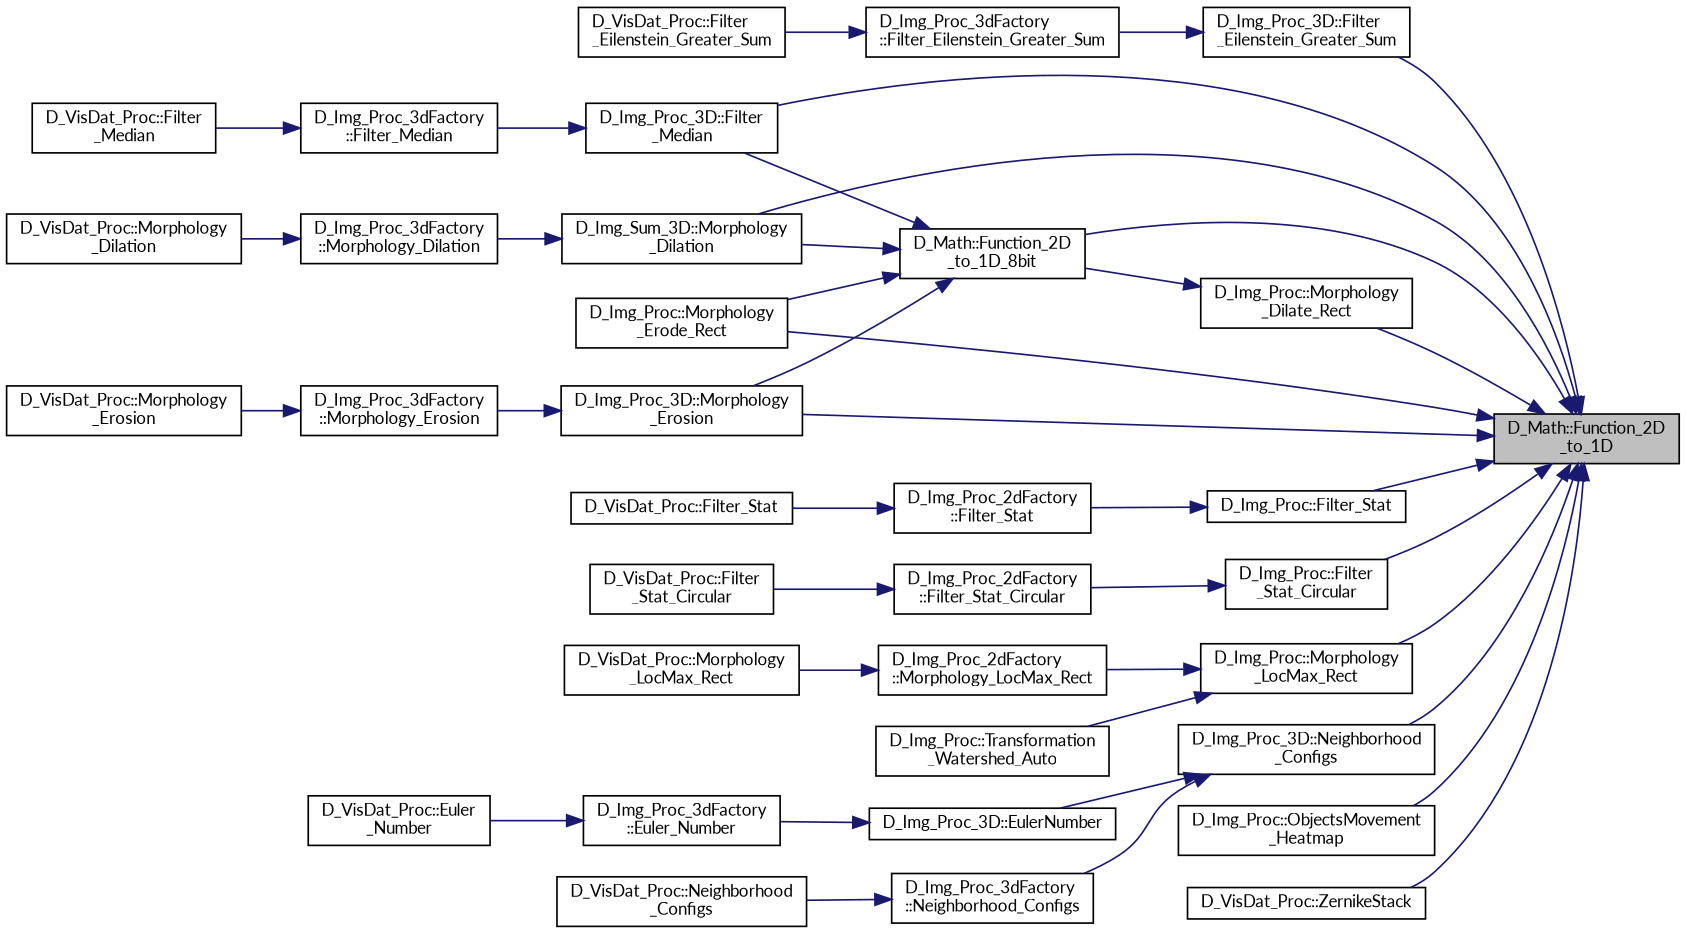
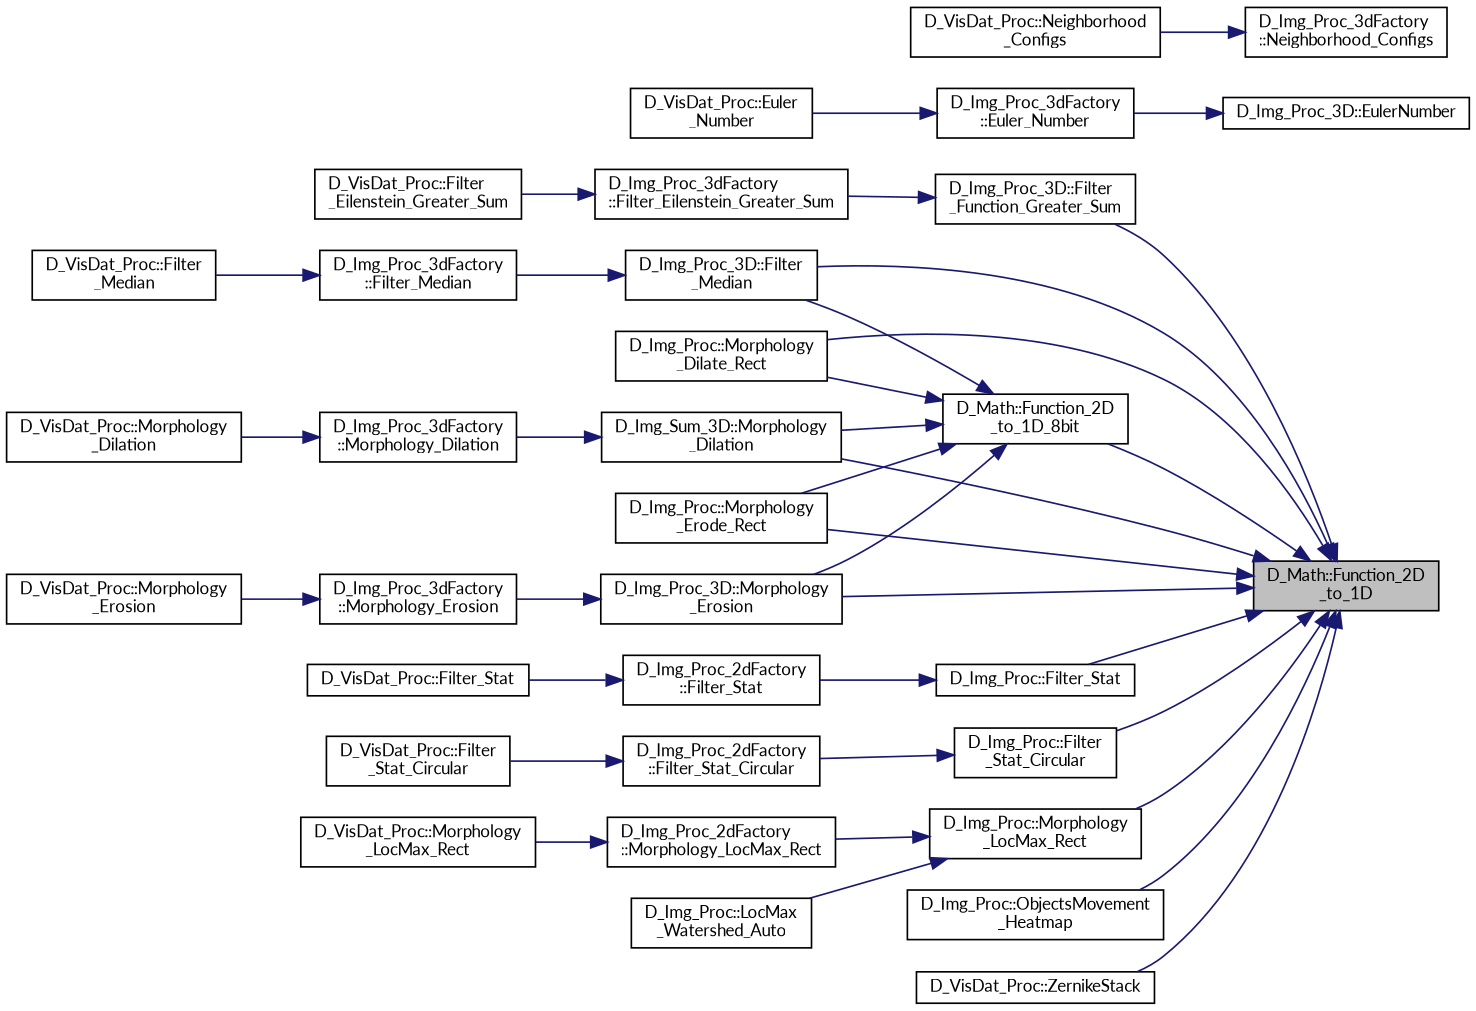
node "D_Img_Proc_3D::Filter _Eilenstein_Greater_Sum": label "D_Img_Proc_3D::Filter _Eilenstein_Greater_Sum" -> "D_Img_Proc_3D::Filter _Function_Greater_Sum"
edge "D_Math::Function_2D _to_1D_8bit" -> "D_Img_Proc::Morphology _Dilate_Rect": reversed
node "D_Img_Proc_3D::Neighborhood _Configs": removed
node "D_Img_Proc::Transformation _Watershed_Auto": label "D_Img_Proc::Transformation _Watershed_Auto" -> "D_Img_Proc::LocMax _Watershed_Auto"
